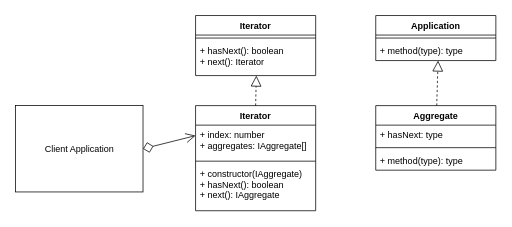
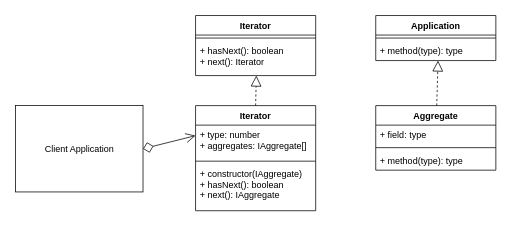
node "+ index: number + aggregates: IAggregate[]": label "+ index: number + aggregates: IAggregate[]" -> "+ type: number + aggregates: IAggregate[]"
node "+ hasNext: type": label "+ hasNext: type" -> "+ field: type"
